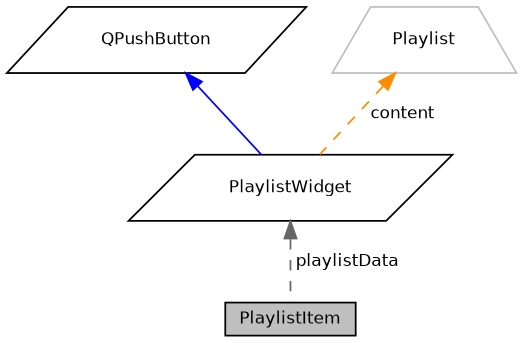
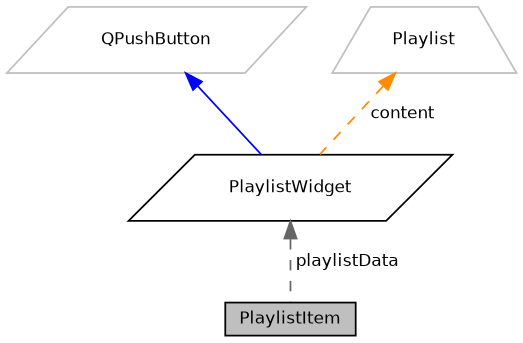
node "QPushButton": color black -> grey75
